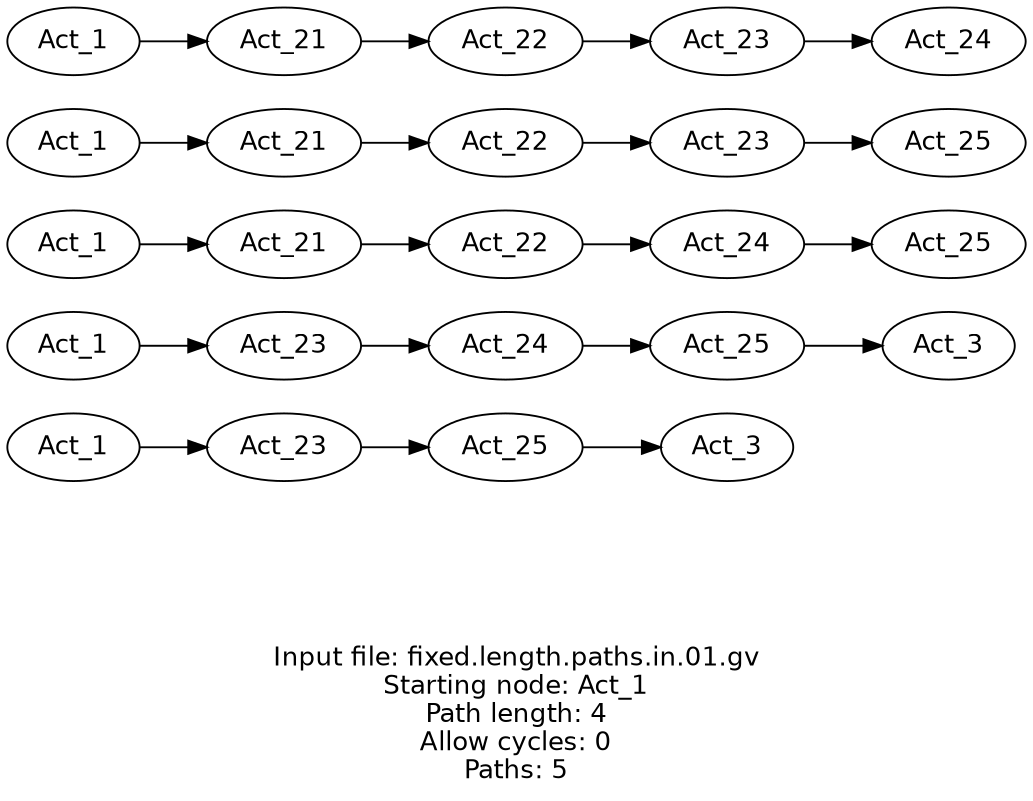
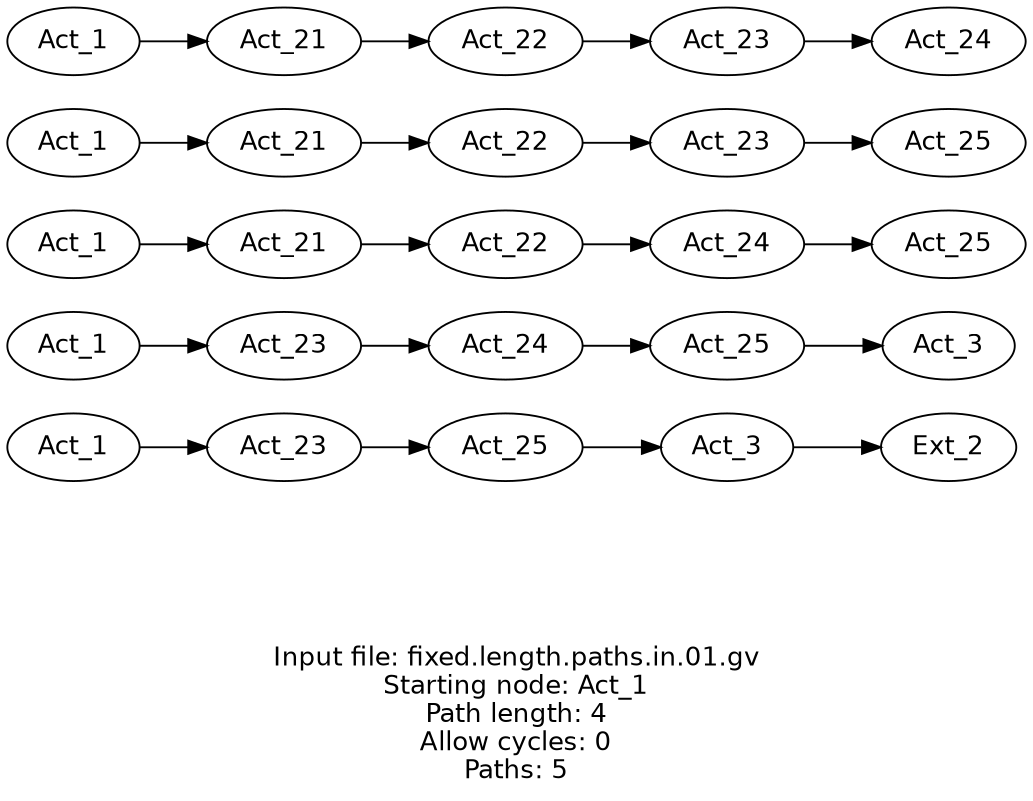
node "Ext_2": added
